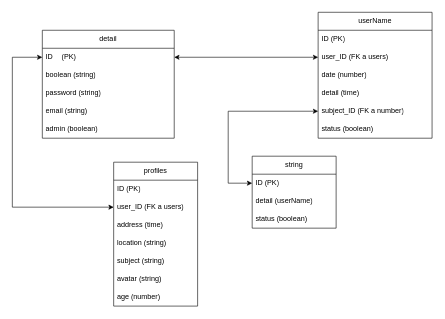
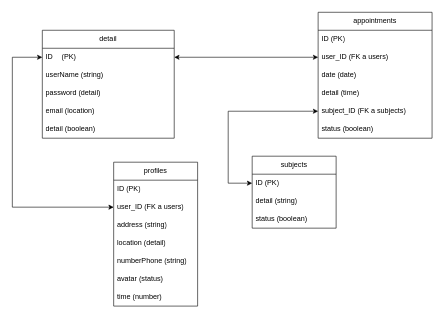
node "userName": label "userName" -> "appointments"
node "boolean (string)": label "boolean (string)" -> "userName (string)"
node "date (number)": label "date (number)" -> "date (date)"
node "password (string)": label "password (string)" -> "password (detail)"
node "email (string)": label "email (string)" -> "email (location)"
node "subject_ID (FK a number)": label "subject_ID (FK a number)" -> "subject_ID (FK a subjects)"
node "admin (boolean)": label "admin (boolean)" -> "detail (boolean)"
node "string": label "string" -> "subjects"
node "detail (userName)": label "detail (userName)" -> "detail (string)"
node "address (time)": label "address (time)" -> "address (string)"
node "location (string)": label "location (string)" -> "location (detail)"
node "subject (string)": label "subject (string)" -> "numberPhone (string)"
node "avatar (string)": label "avatar (string)" -> "avatar (status)"
node "age (number)": label "age (number)" -> "time (number)"
